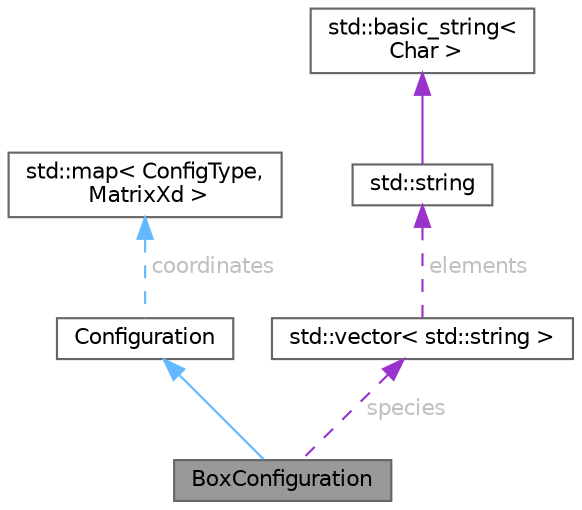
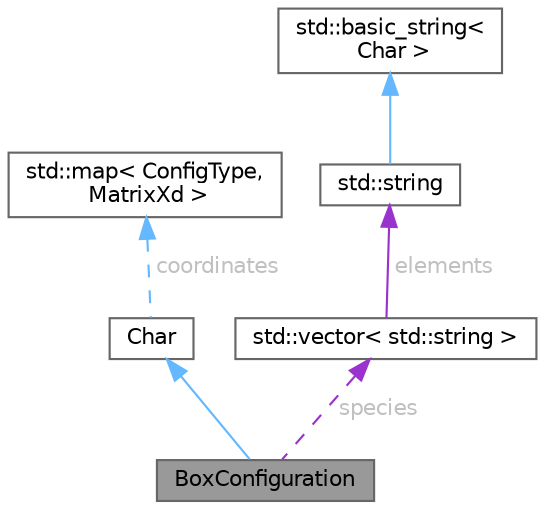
edge "std::string" -> "std::basic_string< Char >": color darkorchid3 -> steelblue1
edge "std::vector< std::string >" -> "std::string": style dashed -> solid
node "Configuration": label "Configuration" -> "Char"
